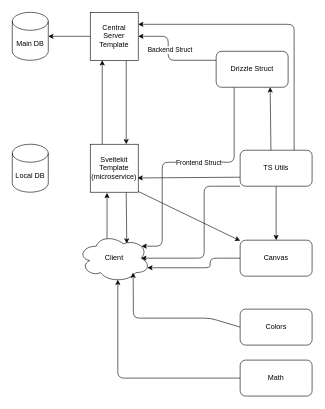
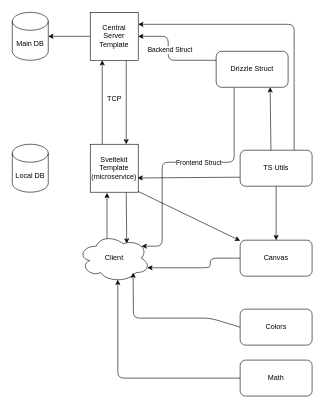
node "TCP": added
edge "TS Utils" -> "Client": removed
